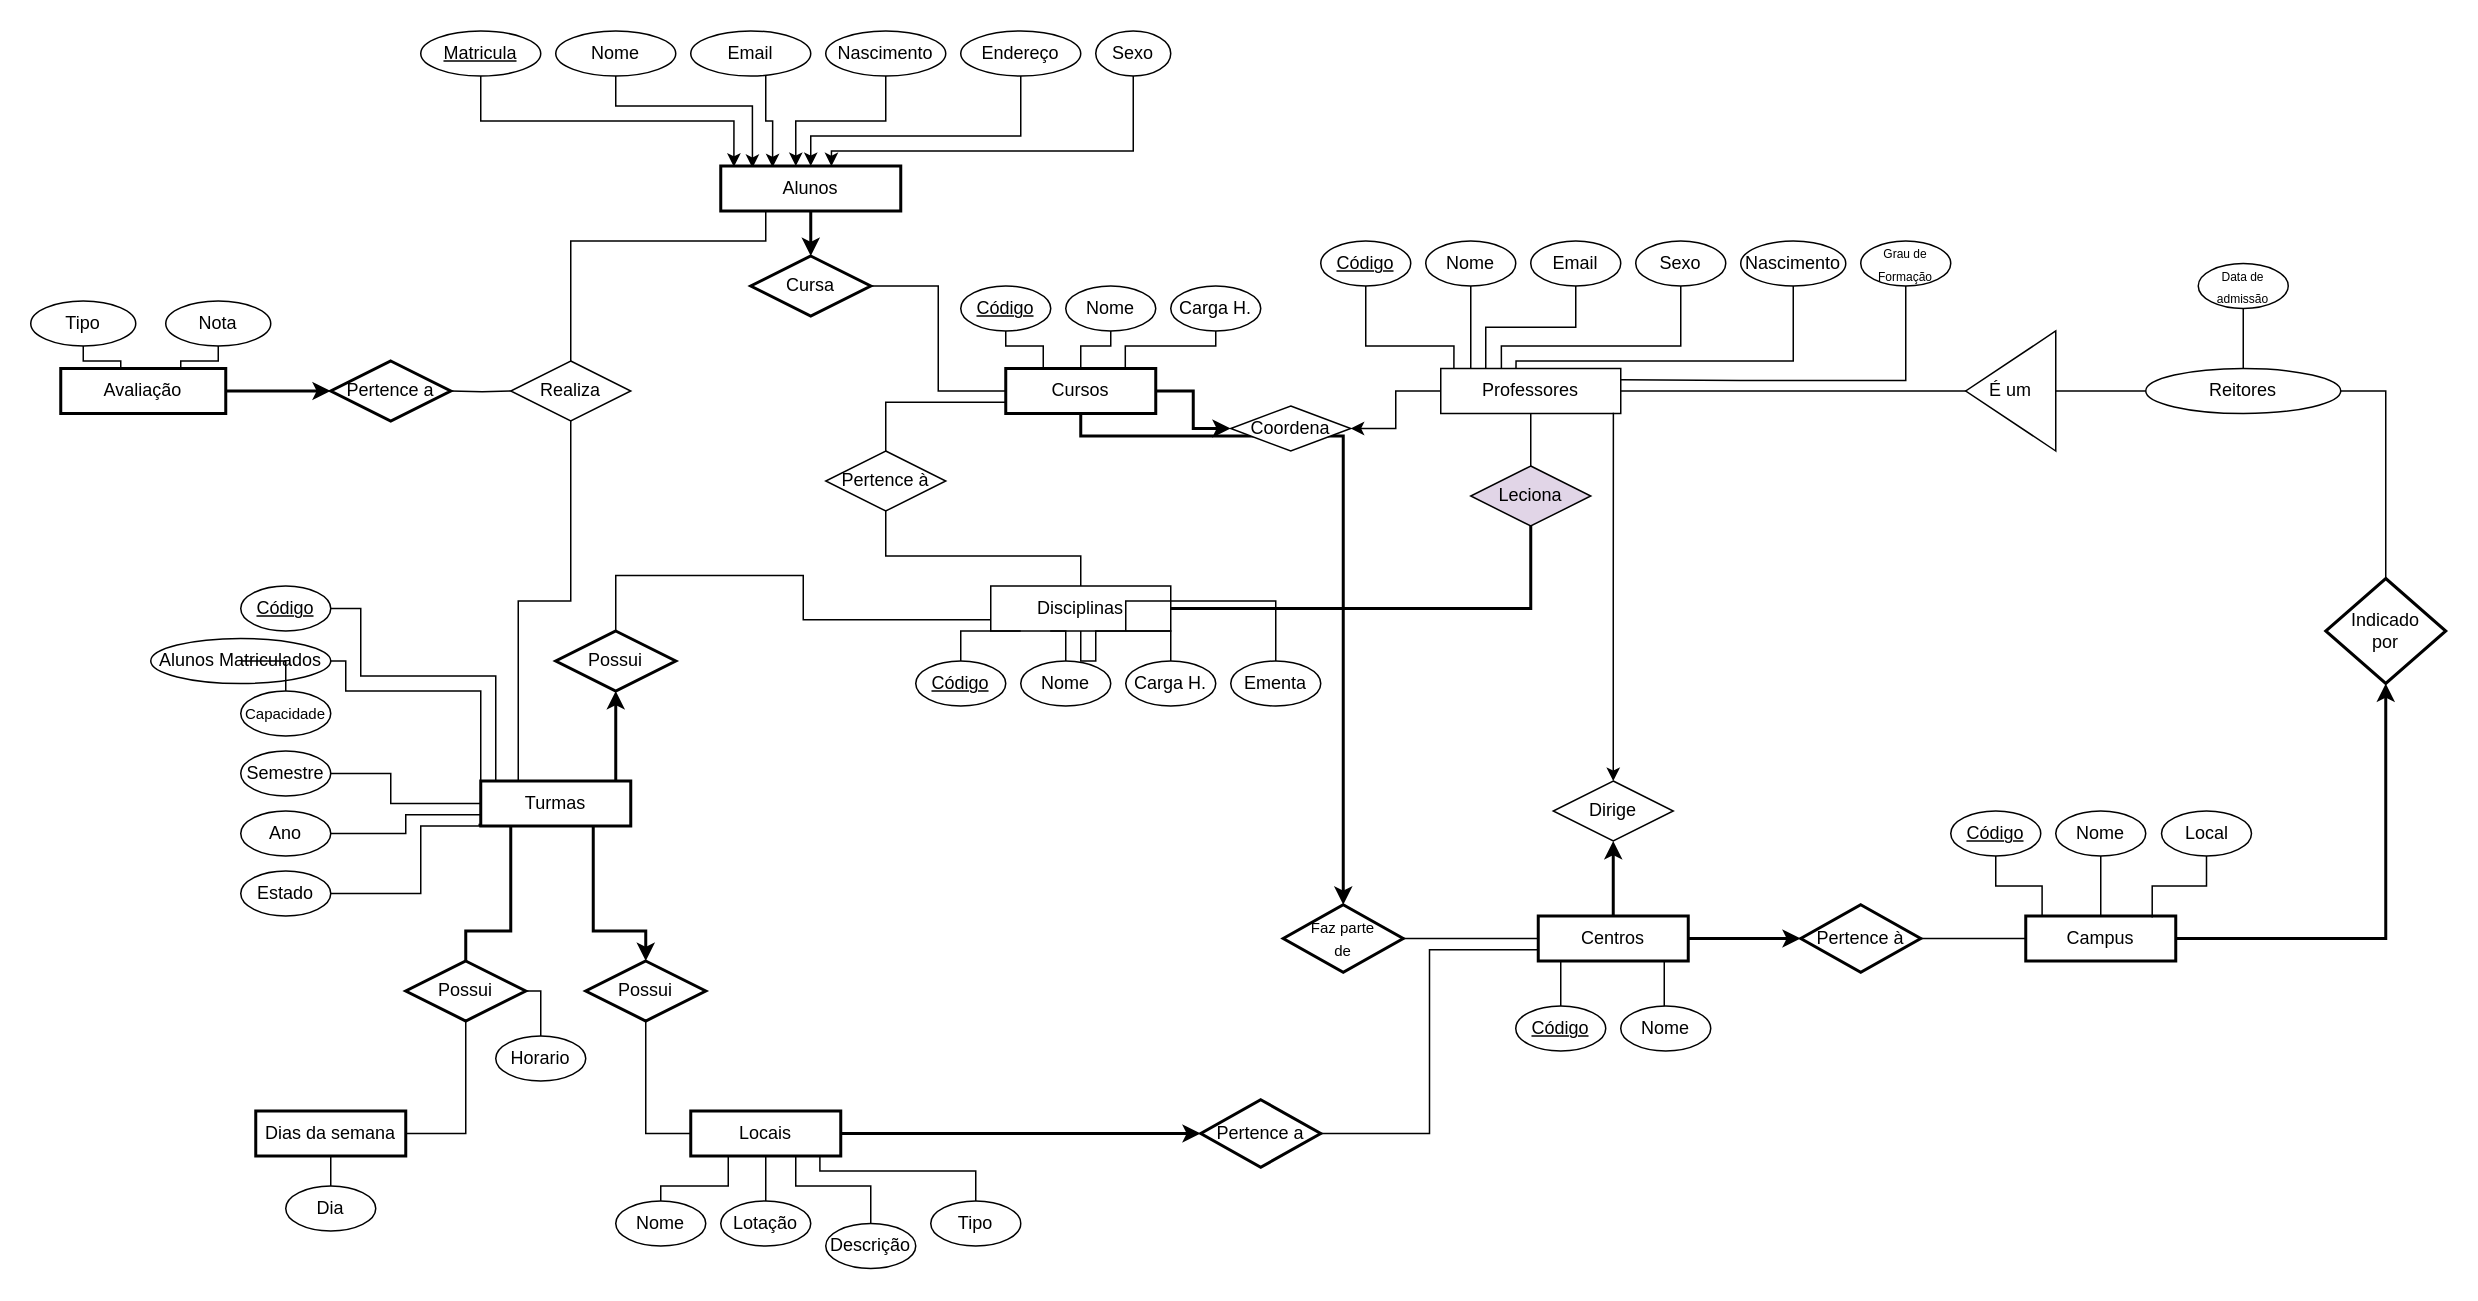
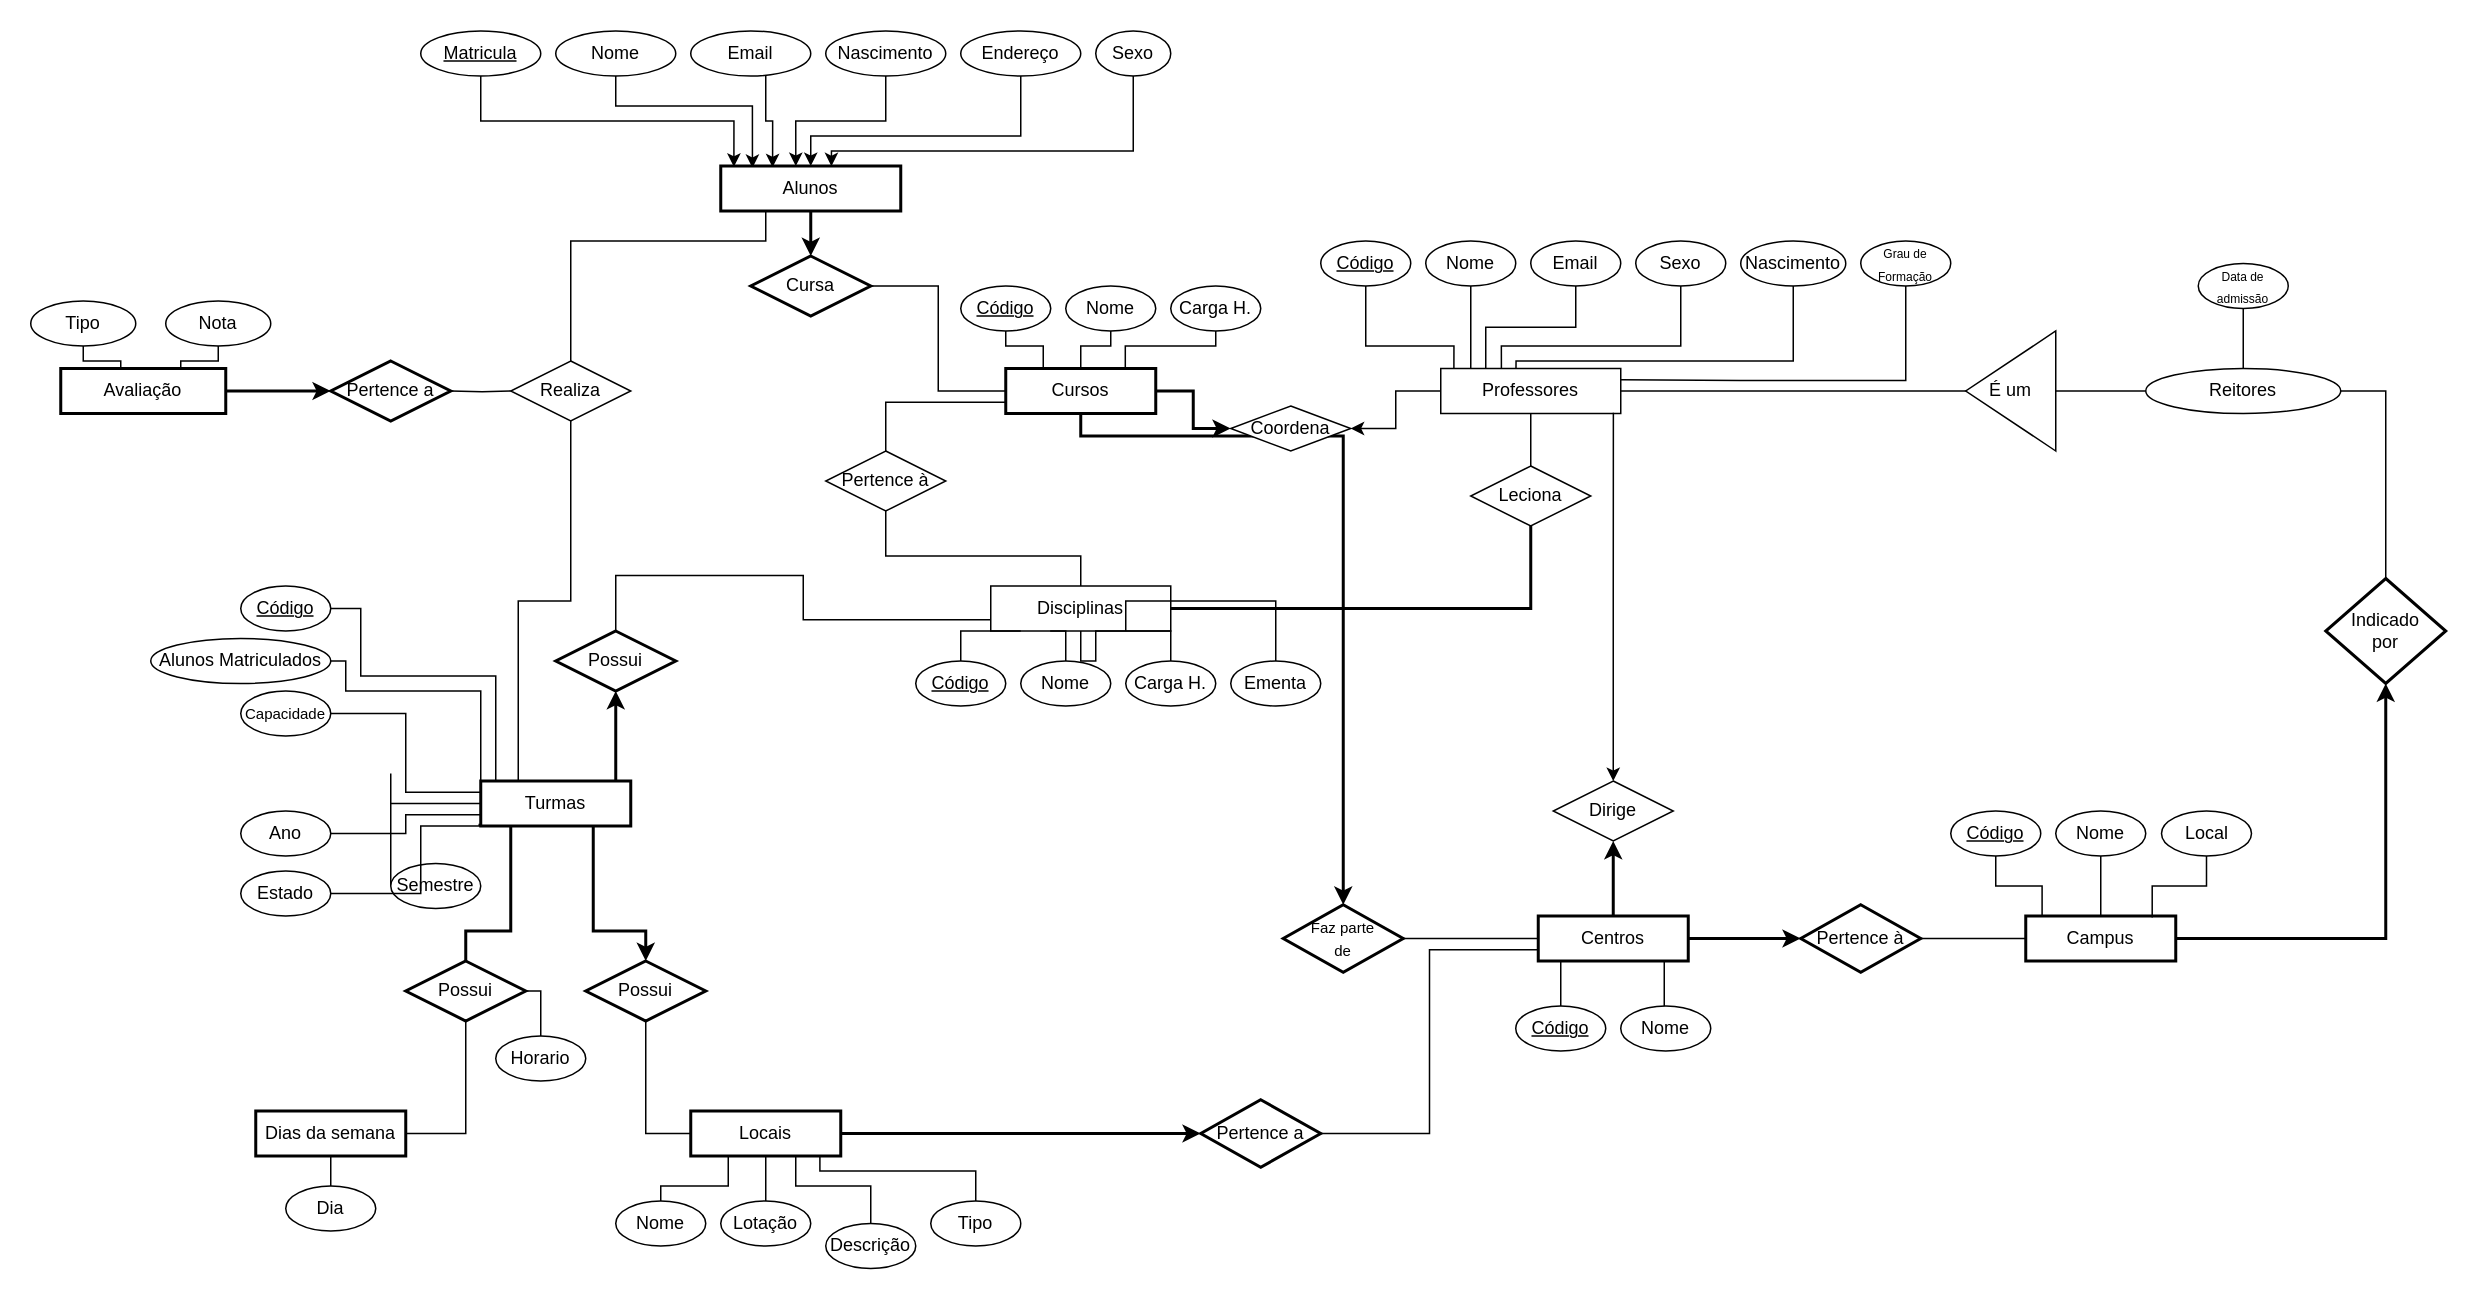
node "Leciona": fillcolor #e1d5e7 -> #ffffff
edge "Alunos Matriculados" -- "Capacidade": now "Turmas" -- "Capacidade"
node "Semestre": moved (286, 773) -> (436, 886)
